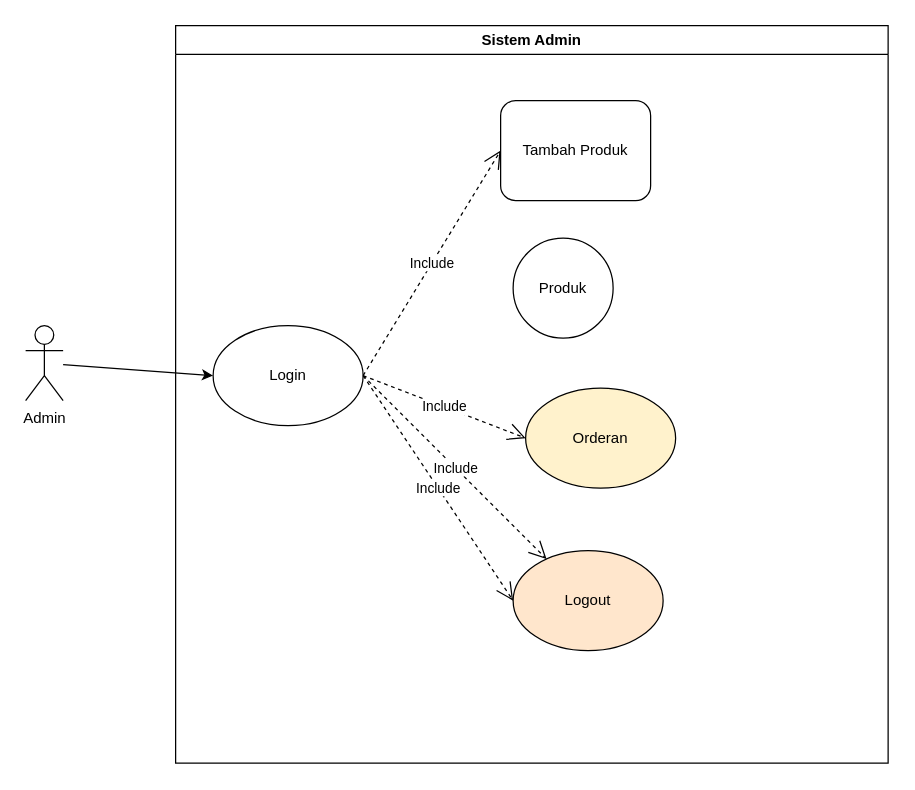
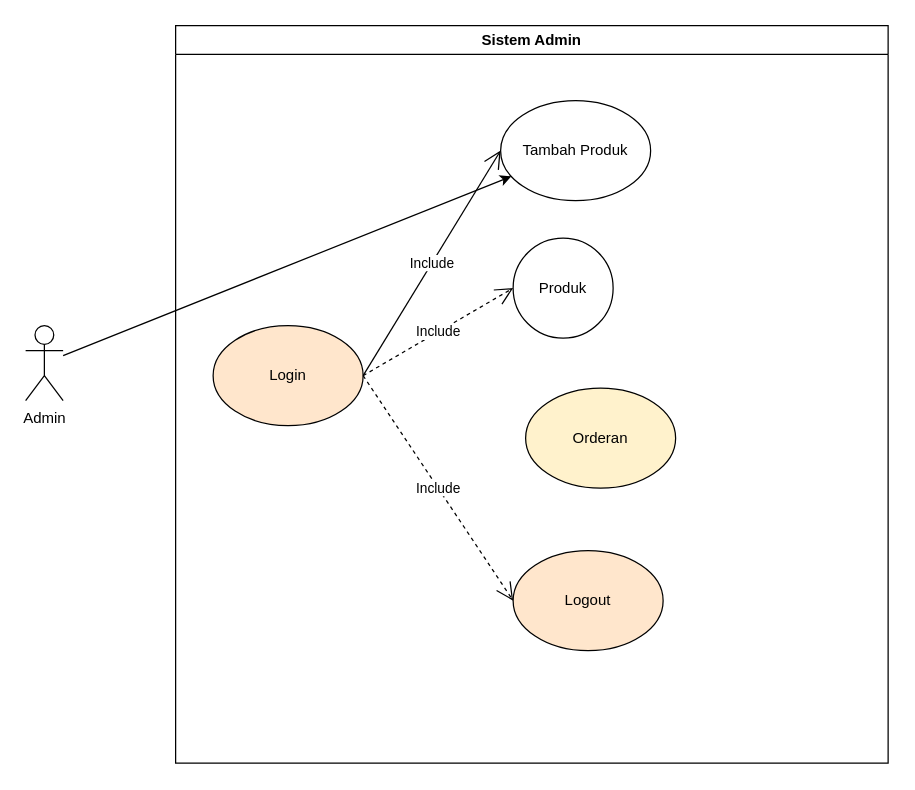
node "Tambah Produk": shape rounded rectangle -> ellipse
edge "Login" -> "Tambah Produk": style dashed -> solid
edge "Admin" -> "Login": now "Admin" -> "Tambah Produk"
node "Login": fillcolor #ffffff -> #ffe6cc
edge "Login" -> "Orderan": removed, label "Include"
edge "Login" -> "Logout": now "Login" -> "Produk"
